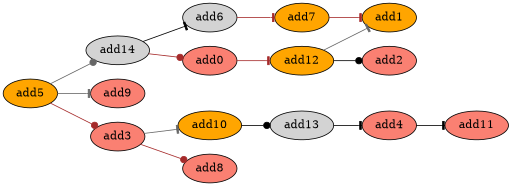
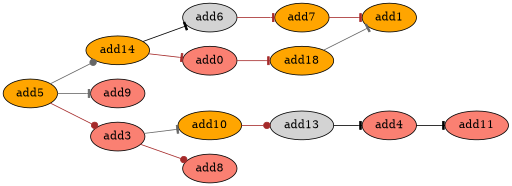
node "add14": fillcolor lightgrey -> orange
edge "add14" -> "add0": arrowhead dot -> tee
node "add12": label "add12" -> "add18"
node "add2": removed
edge "add10" -> "add13": color black -> brown
